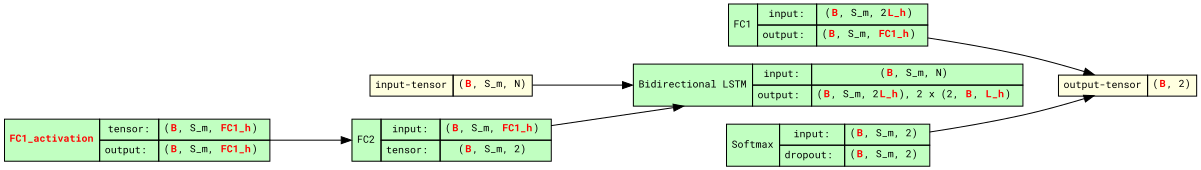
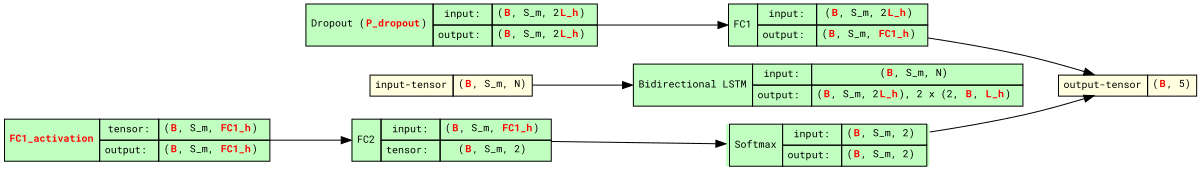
node "Dropout (": added
node "output-tensor": text ", 2)" -> ", 5)"
edge "FC2" -> "Bidirectional LSTM": now "FC2" -> "Softmax"
node "Softmax": text "dropout:" -> "output:"
